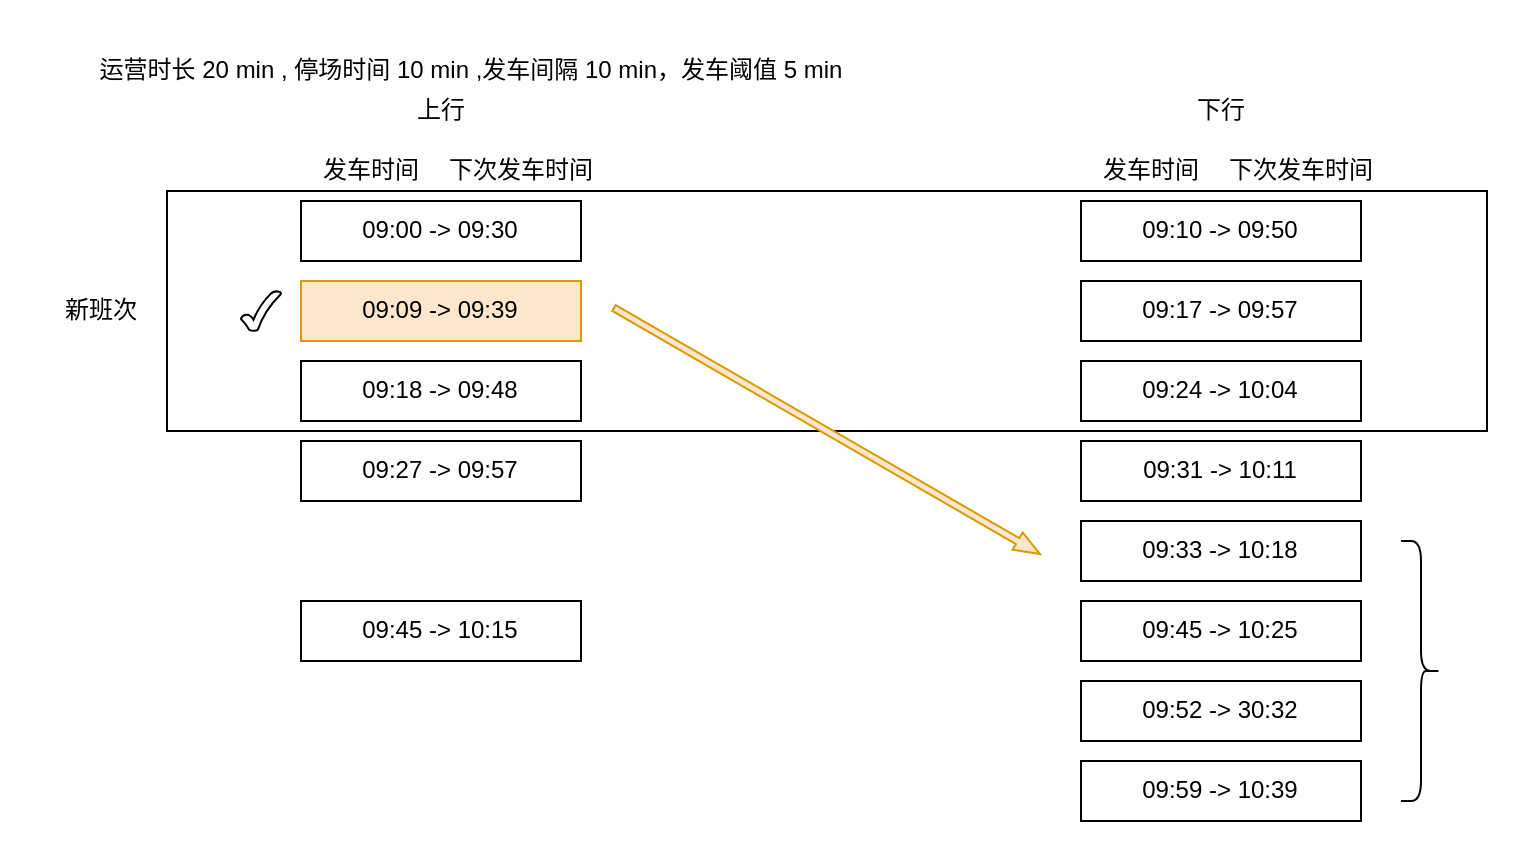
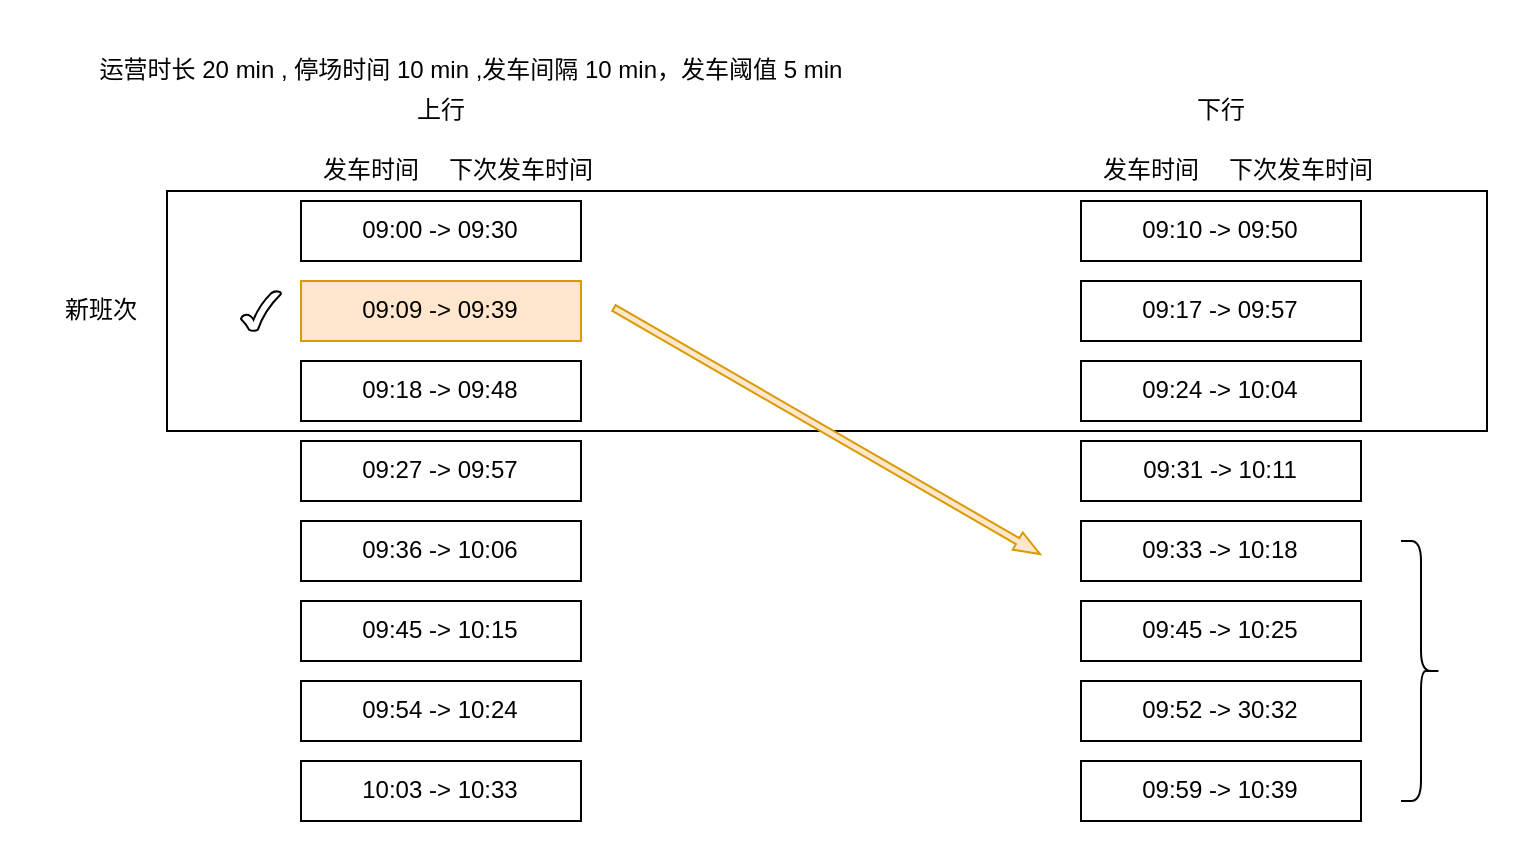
node "09:36 -> 10:06": added
node "09:54 -> 10:24": added
node "10:03 -> 10:33": added
